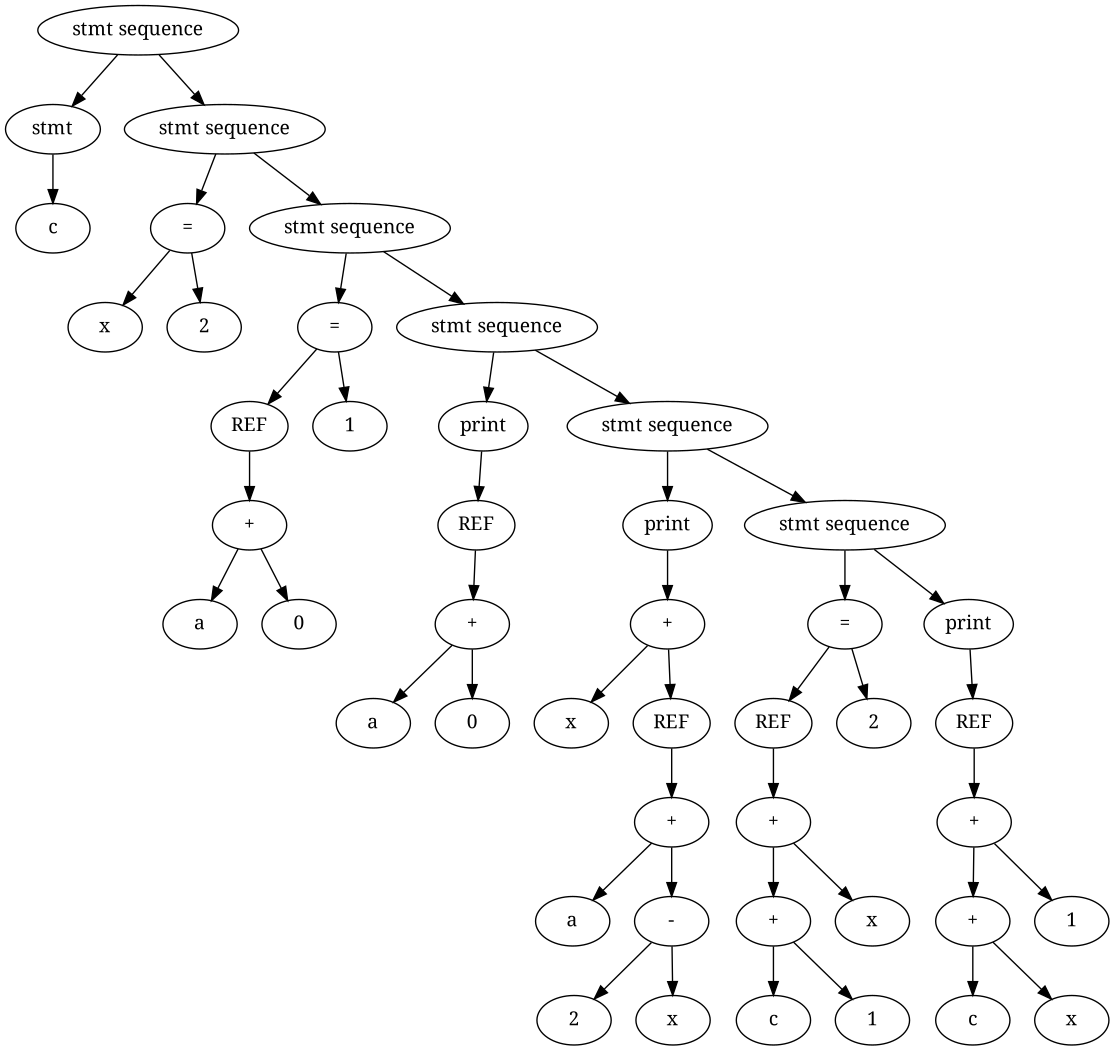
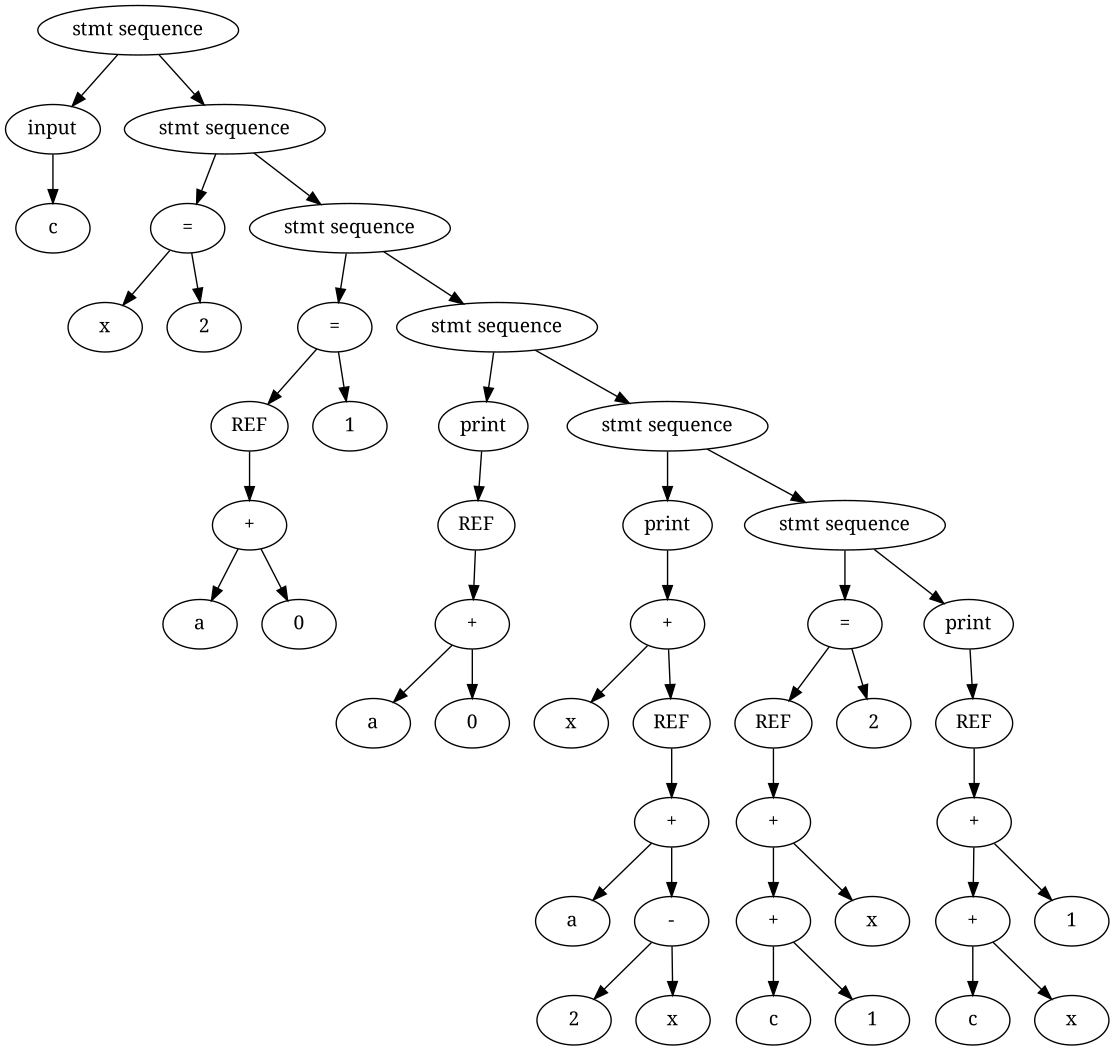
node "stmt": label "stmt" -> "input"
